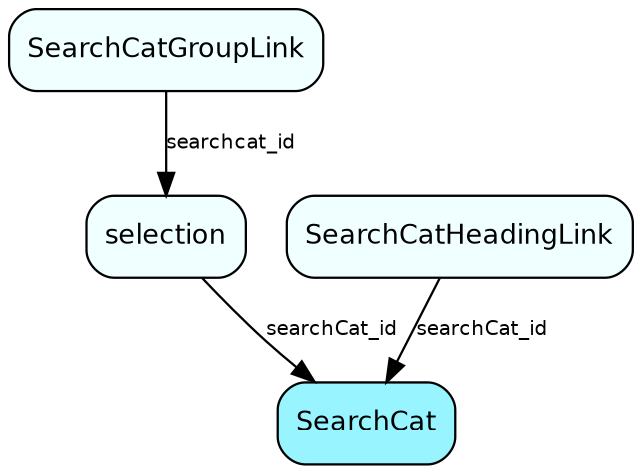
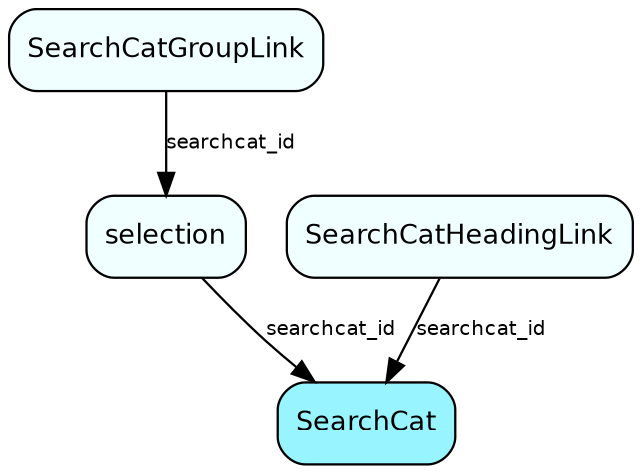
edge "selection" -> "SearchCat": label "searchCat_id" -> "searchcat_id"
edge "SearchCatHeadingLink" -> "SearchCat": label "searchCat_id" -> "searchcat_id"
